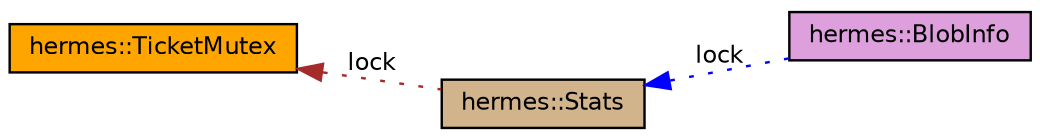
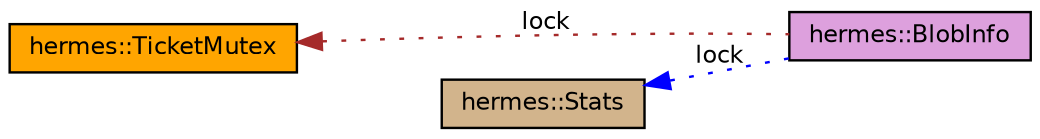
edge "hermes::Stats" -> "hermes::TicketMutex": now "hermes::BlobInfo" -> "hermes::TicketMutex"
